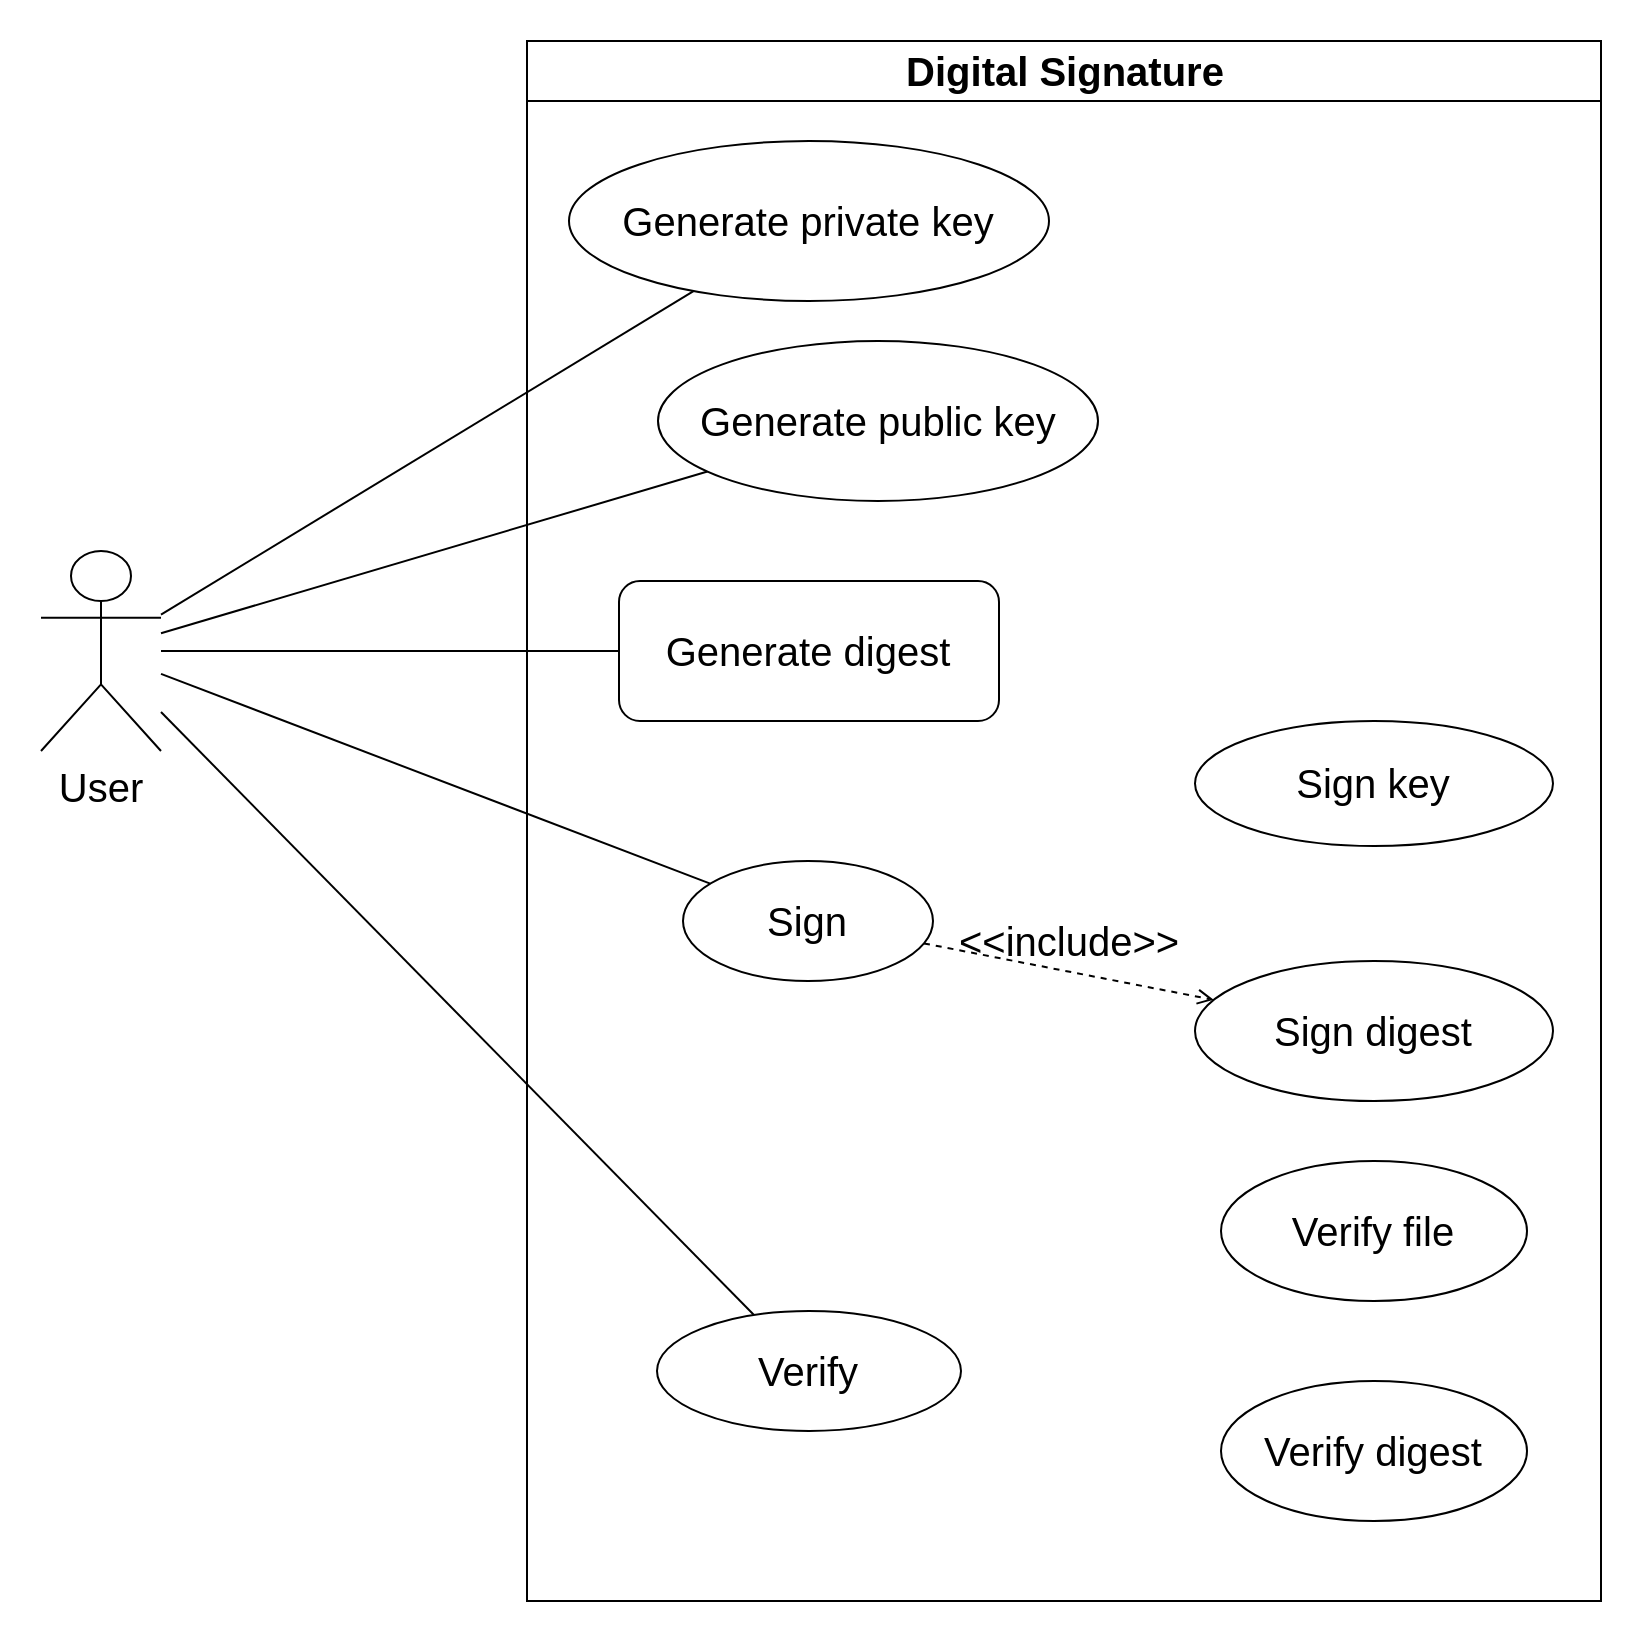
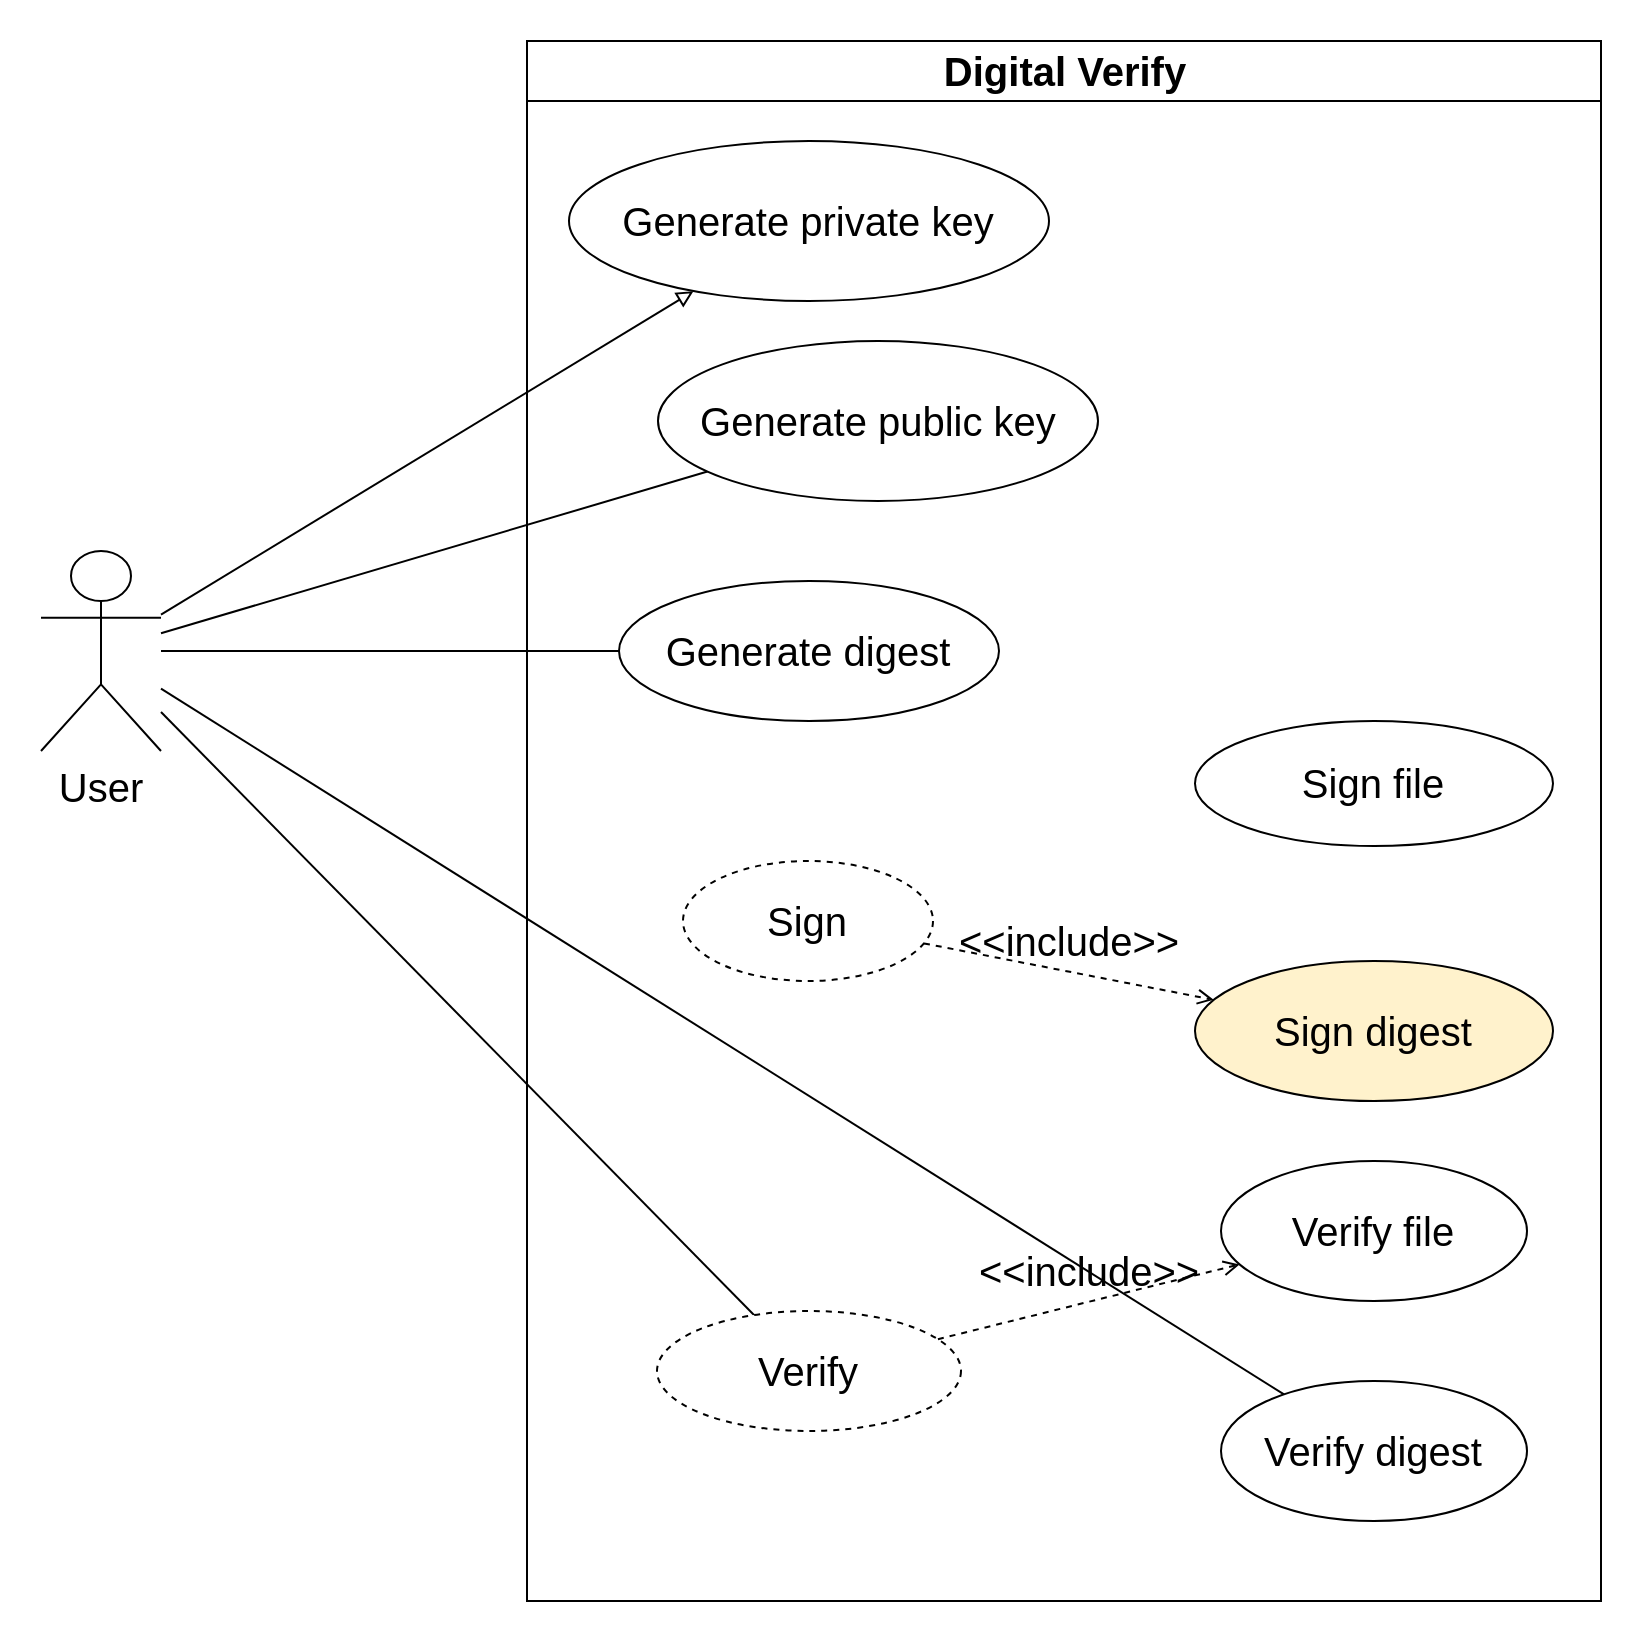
node "Digital Signature": label "Digital Signature" -> "Digital Verify"
edge "Generate private key" -- "User": arrowhead none -> block
node "Generate digest": shape rounded rectangle -> ellipse
edge "User" -- "Sign": now "User" -- "Verify digest"
node "Sign key": label "Sign key" -> "Sign file"
node "Sign": style solid -> dashed
node "Sign digest": fillcolor #ffffff -> #fff2cc
edge "Verify" -> "Verify file": added, label "<<include>>"
node "Verify": style solid -> dashed
